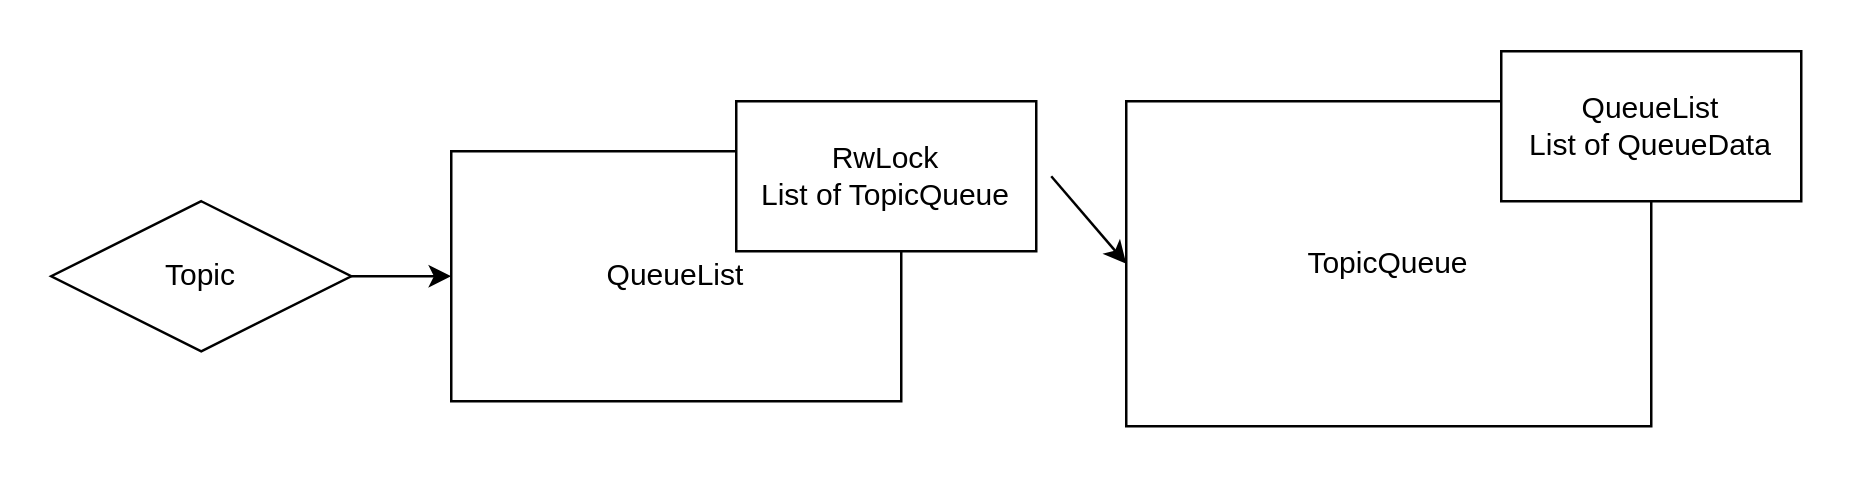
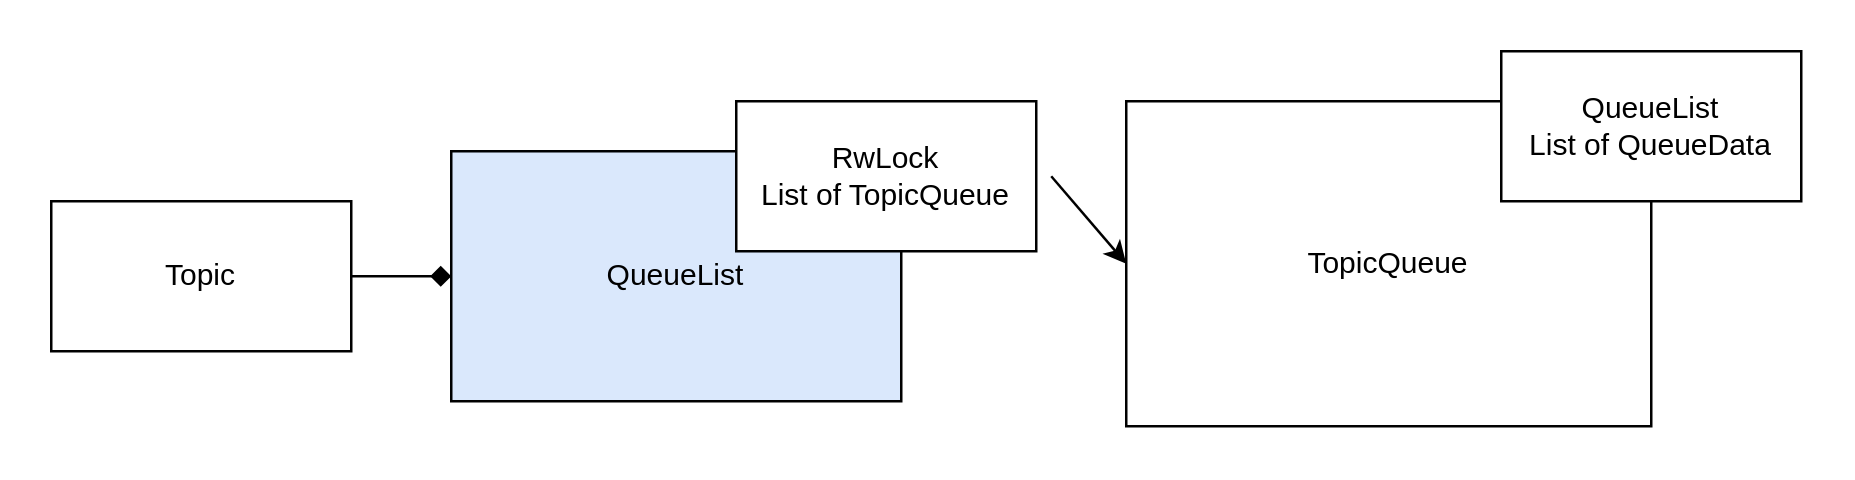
node "Topic": shape diamond -> rectangle
edge "Topic" -> "QueueList": arrowhead classic -> diamond
node "QueueList": fillcolor #ffffff -> #dae8fc
